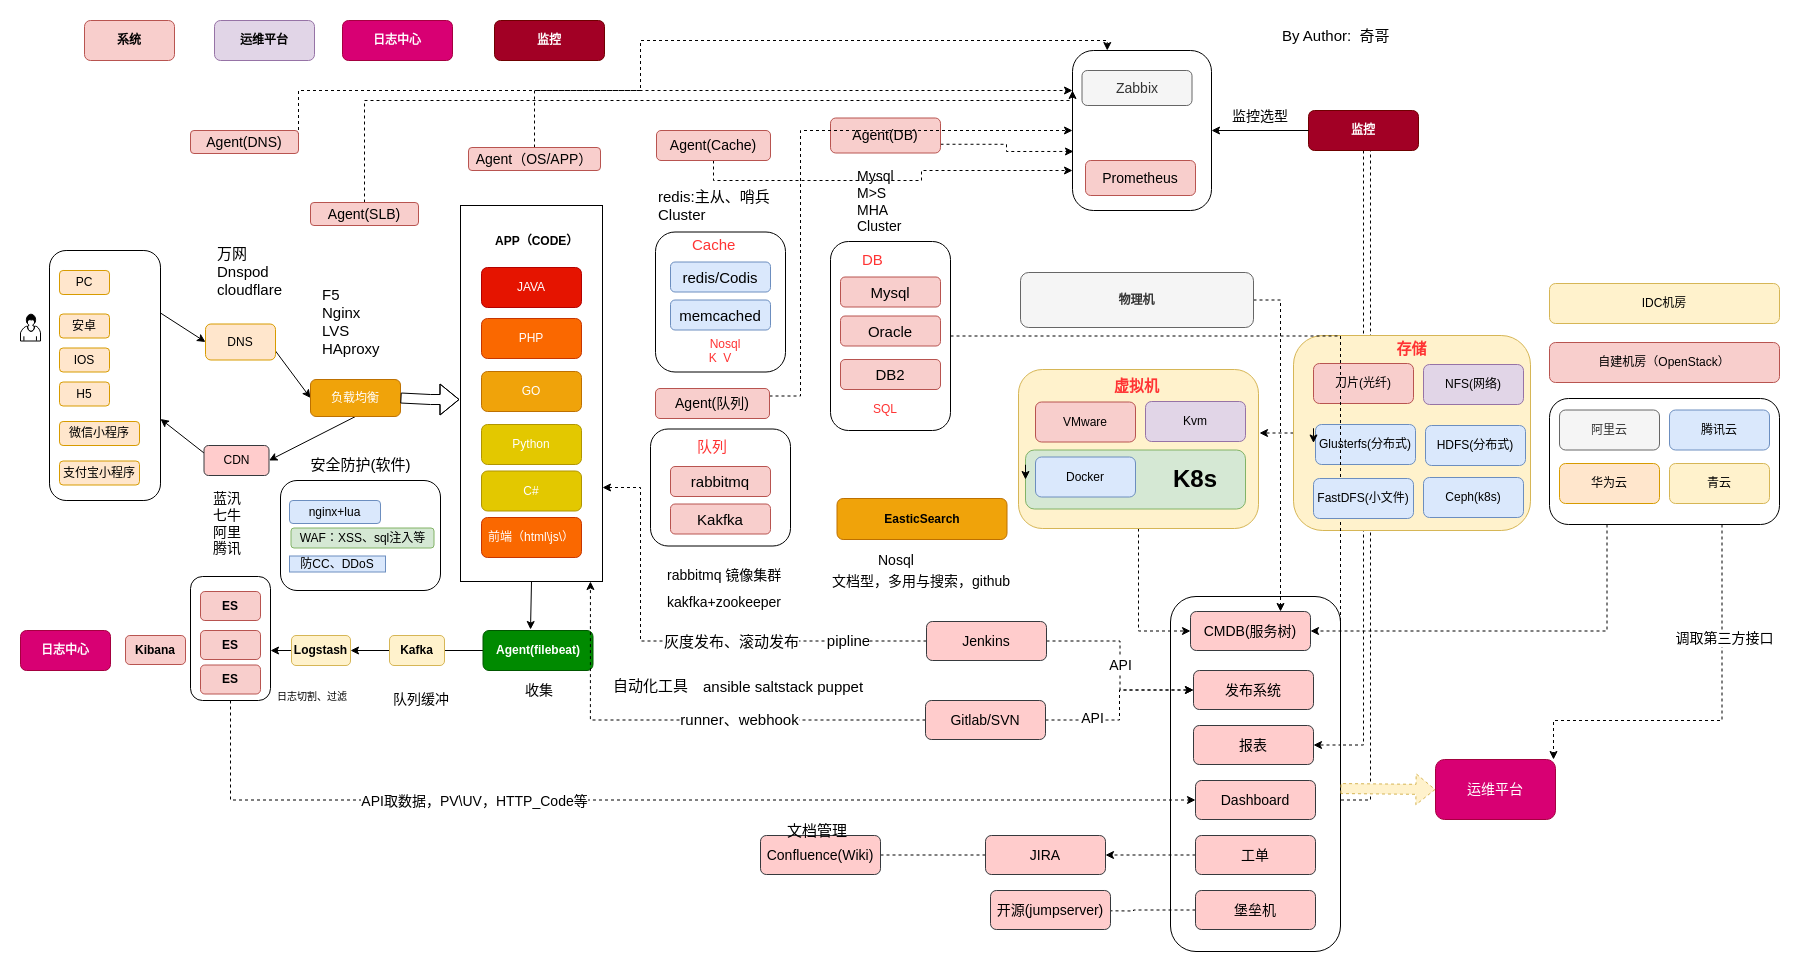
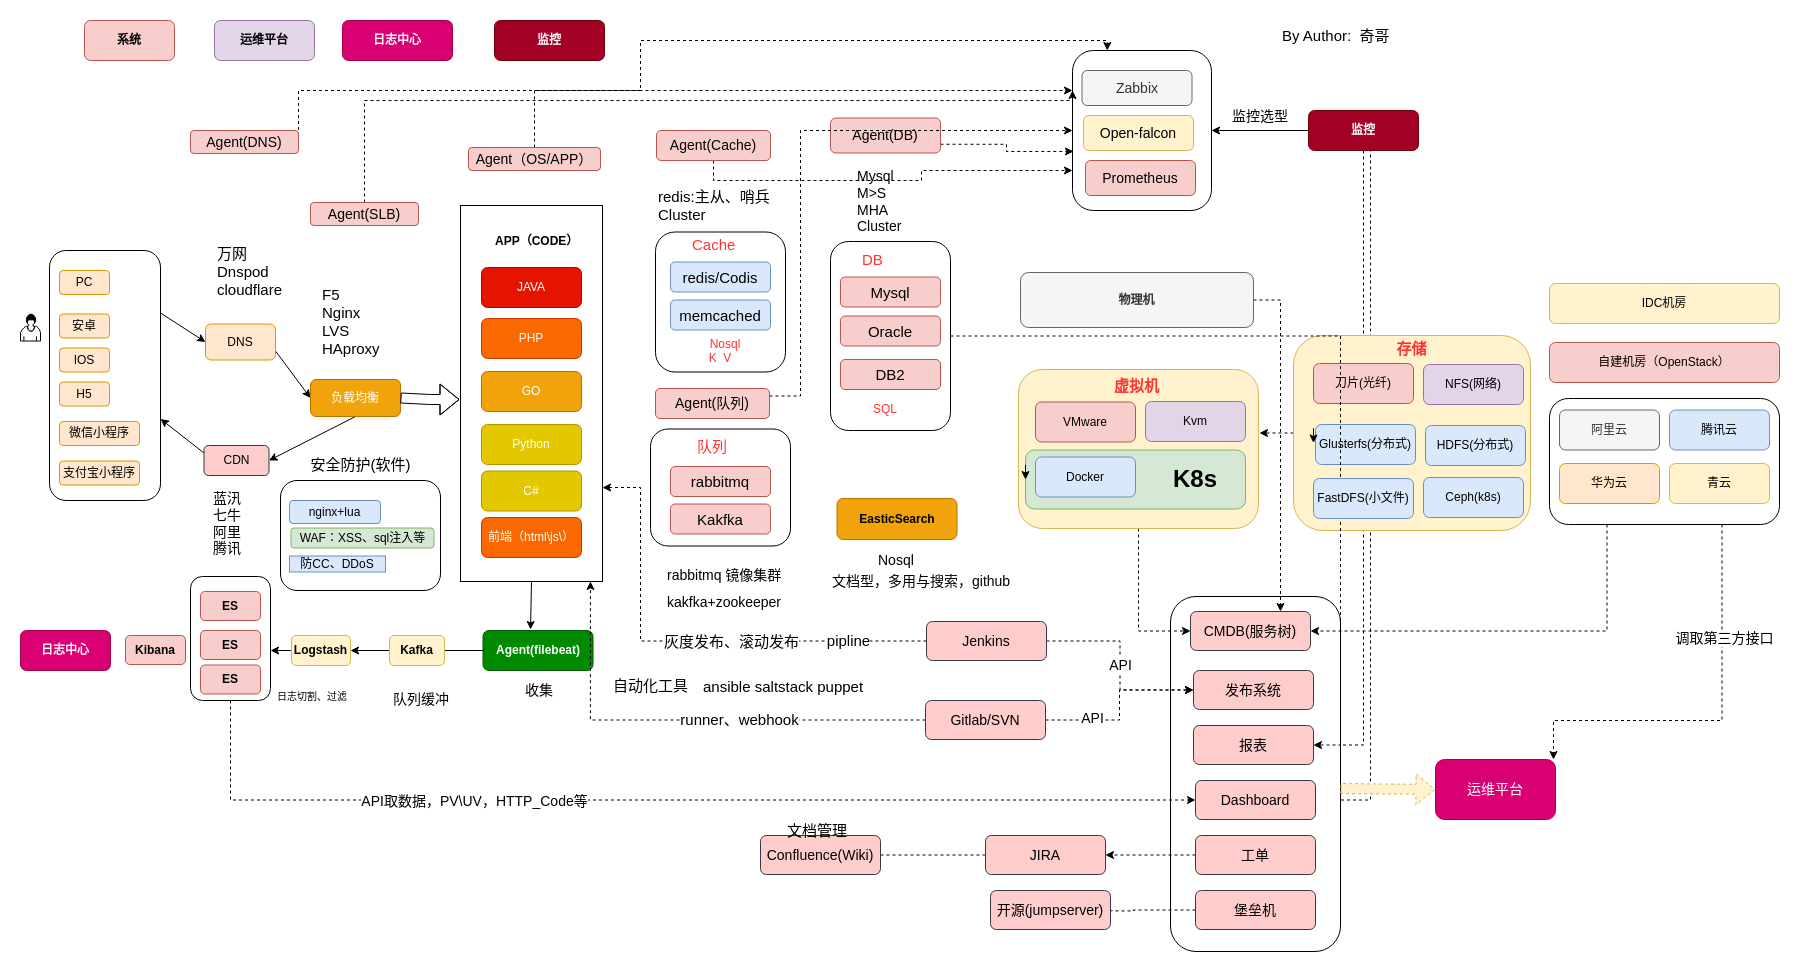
node "Open-falcon": added
node "EasticSearch": size 170x41 -> 120x41
